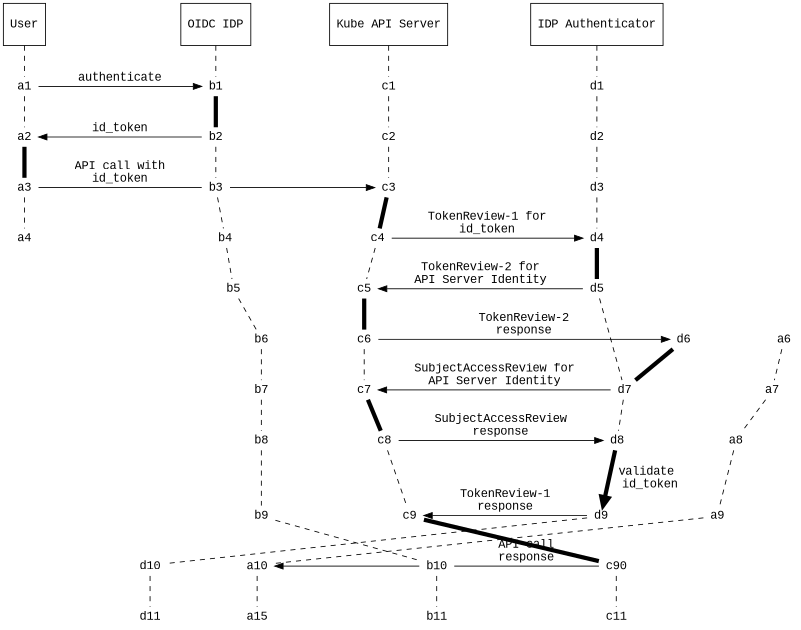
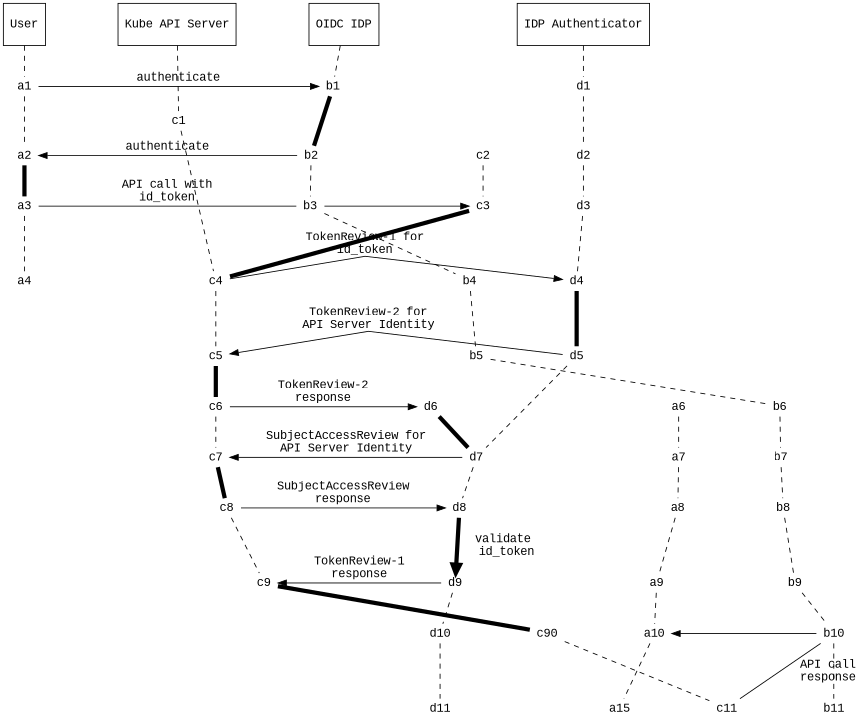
edge "c1" -- "c2": now "c1" -- "c4"
edge "b2" -> "a2": label "id_token" -> "authenticate"
edge "b10" -- "c90": now "b10" -- "c11"
